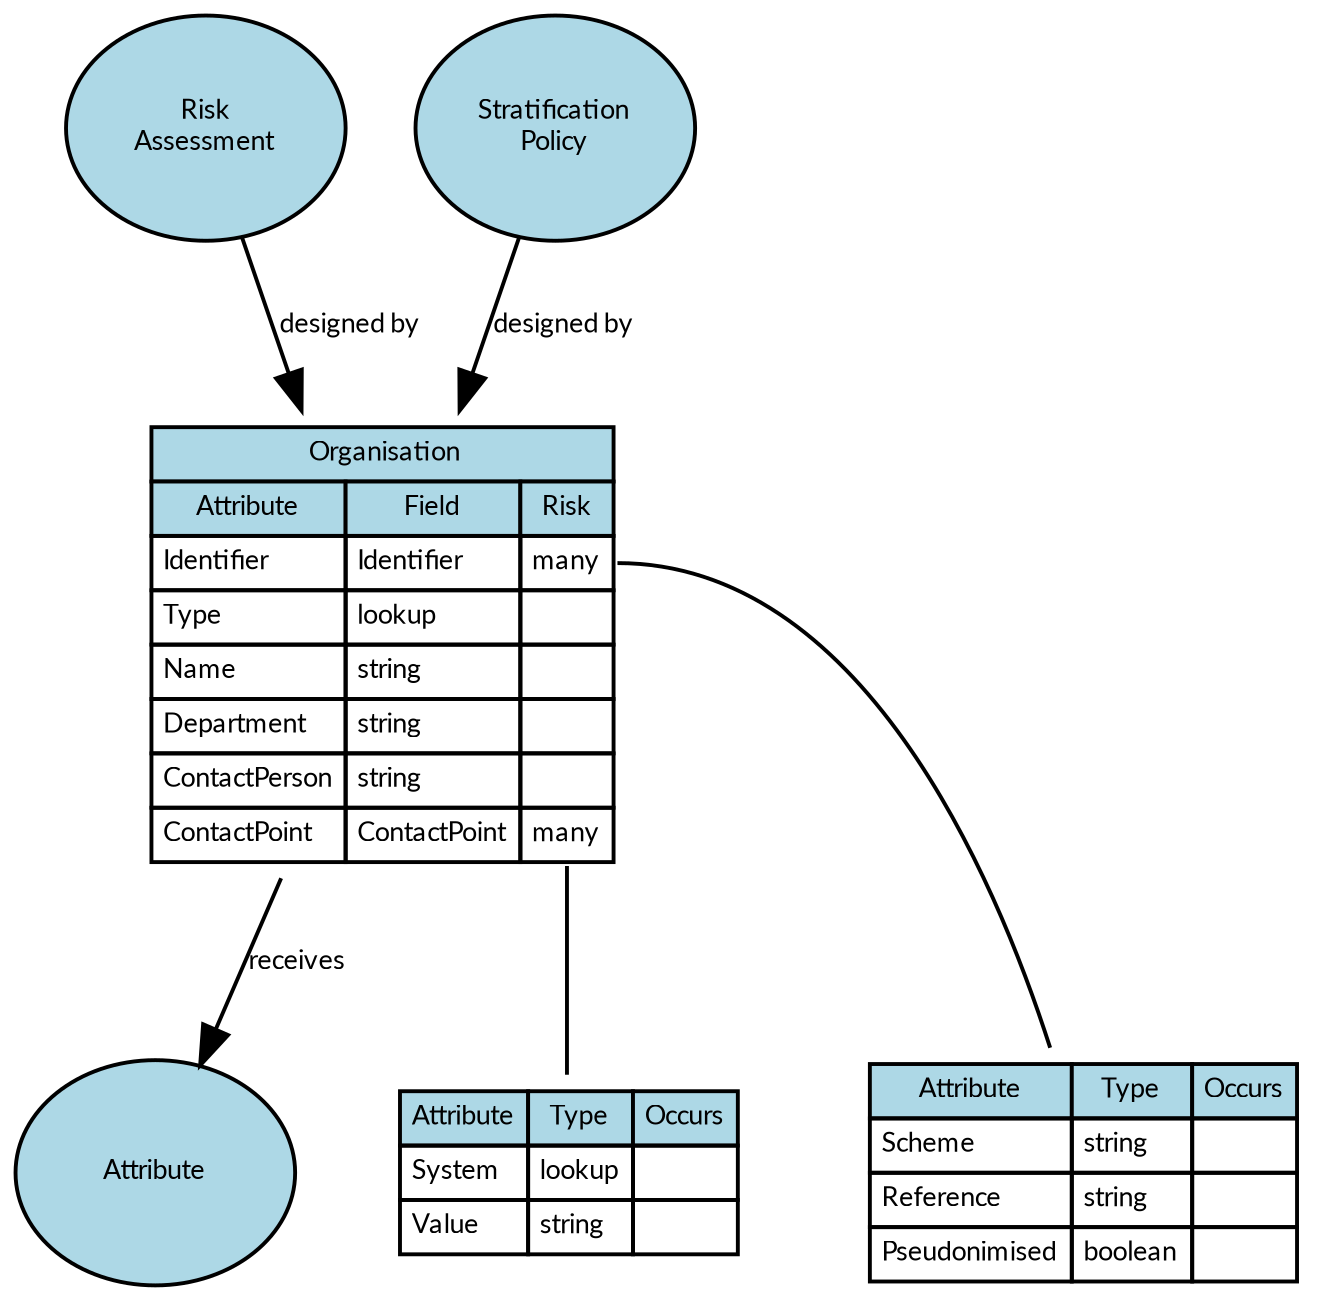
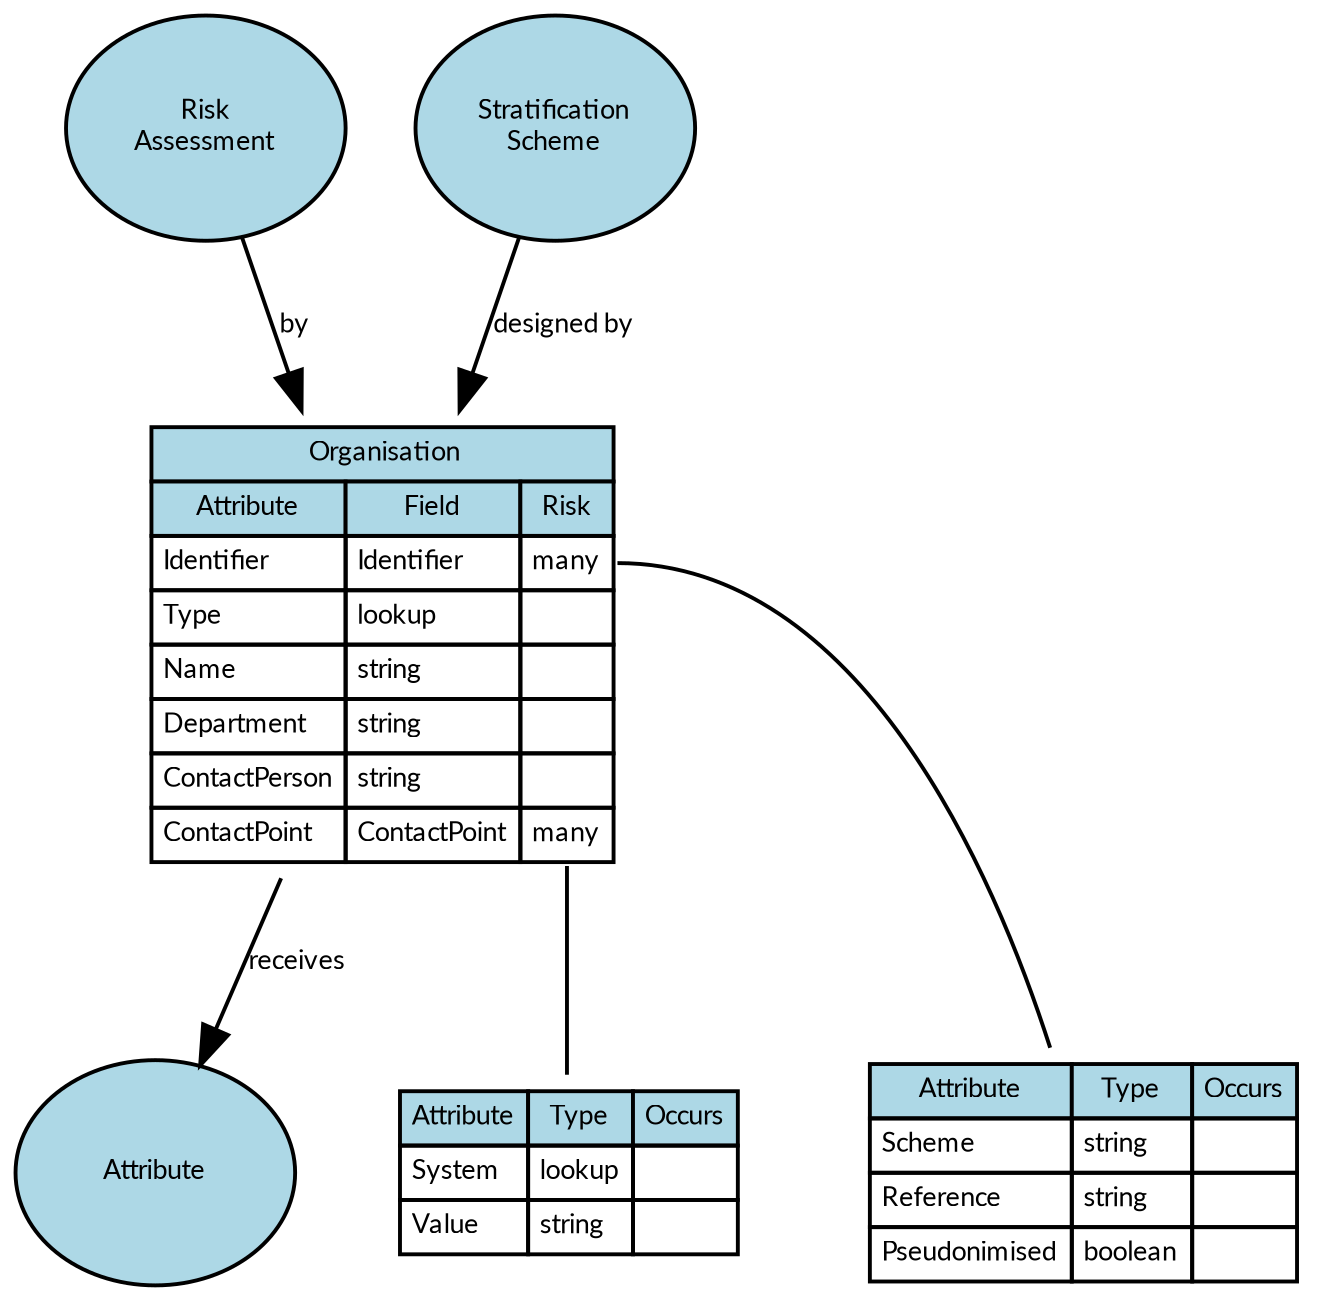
node "Stratification Policy": label "Stratification Policy" -> "Stratification Scheme"
edge "Risk Assessment" -> "Organisation": label "designed by" -> "by"
